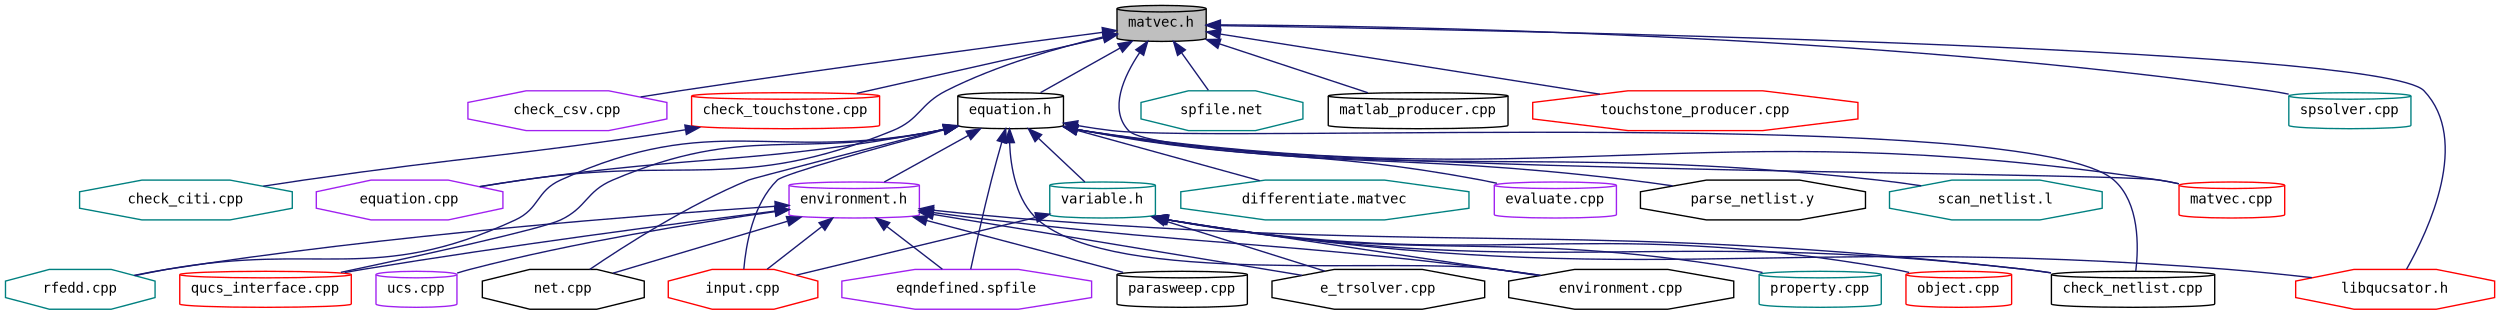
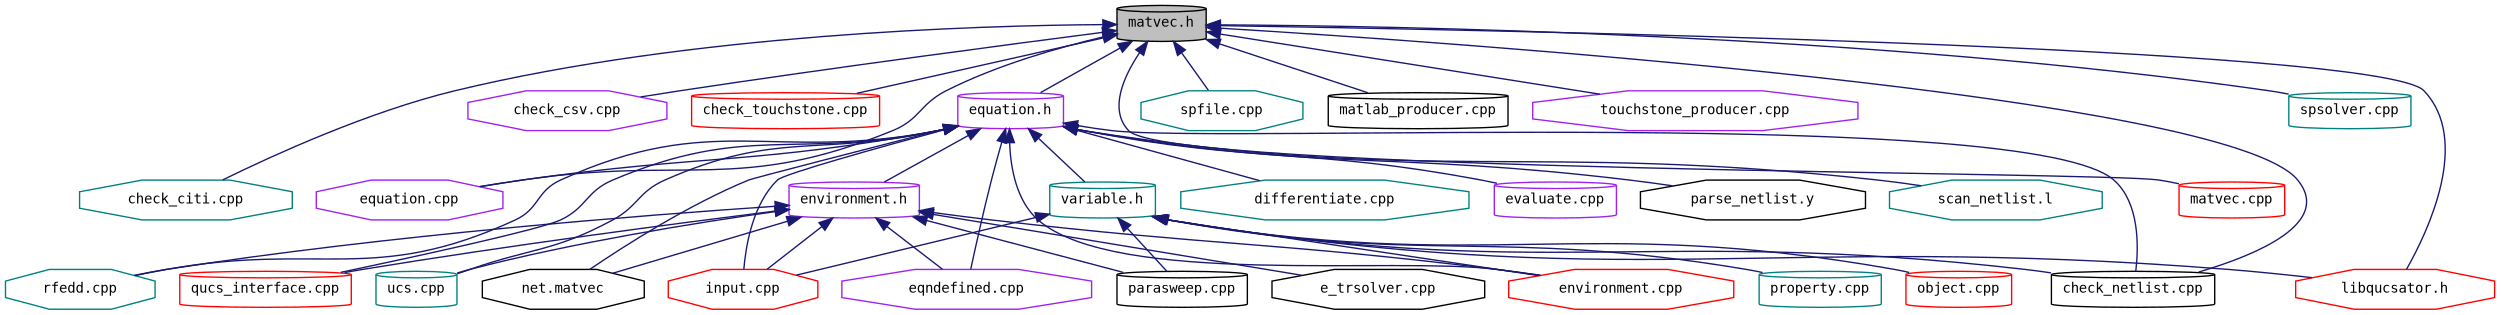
node "equation.h": color black -> purple
node "spfile.net": label "spfile.net" -> "spfile.cpp"
node "touchstone_producer.cpp": color red -> purple
edge "matvec.cpp" -> "equation.h": now "ucs.cpp" -> "equation.h"
edge "check_citi.cpp" -> "check_touchstone.cpp": now "check_citi.cpp" -> "matvec.h"
node "differentiate.matvec": label "differentiate.matvec" -> "differentiate.cpp"
edge "check_netlist.cpp" -> "environment.h": now "check_netlist.cpp" -> "matvec.h"
edge "e_trsolver.cpp" -> "variable.h": now "parasweep.cpp" -> "variable.h"
node "ucs.cpp": color purple -> teal
node "net.cpp": label "net.cpp" -> "net.matvec"
node "eqndefined.spfile": label "eqndefined.spfile" -> "eqndefined.cpp"
node "environment.cpp": color black -> red
